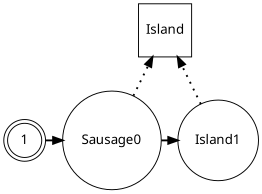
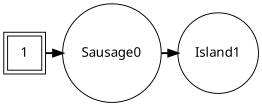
node "Island": removed
node "1": shape circle -> square
